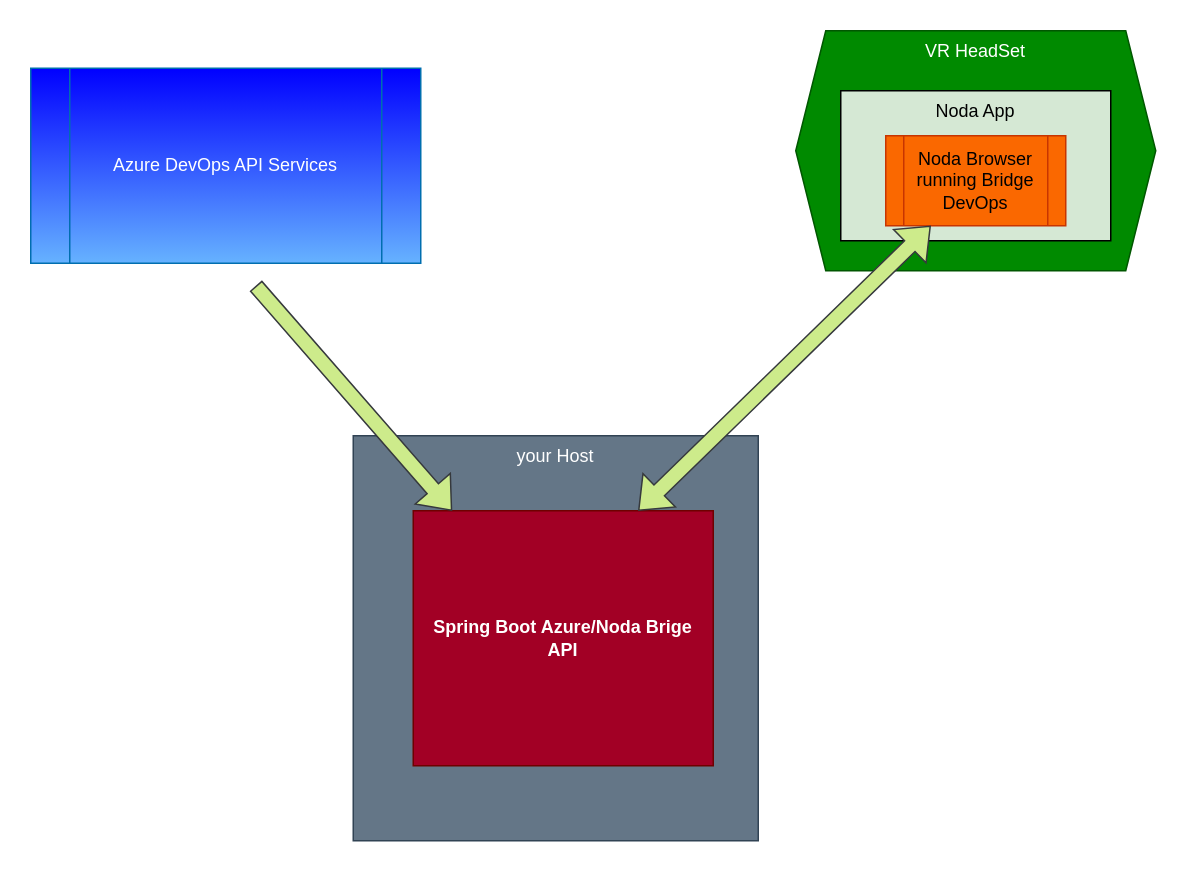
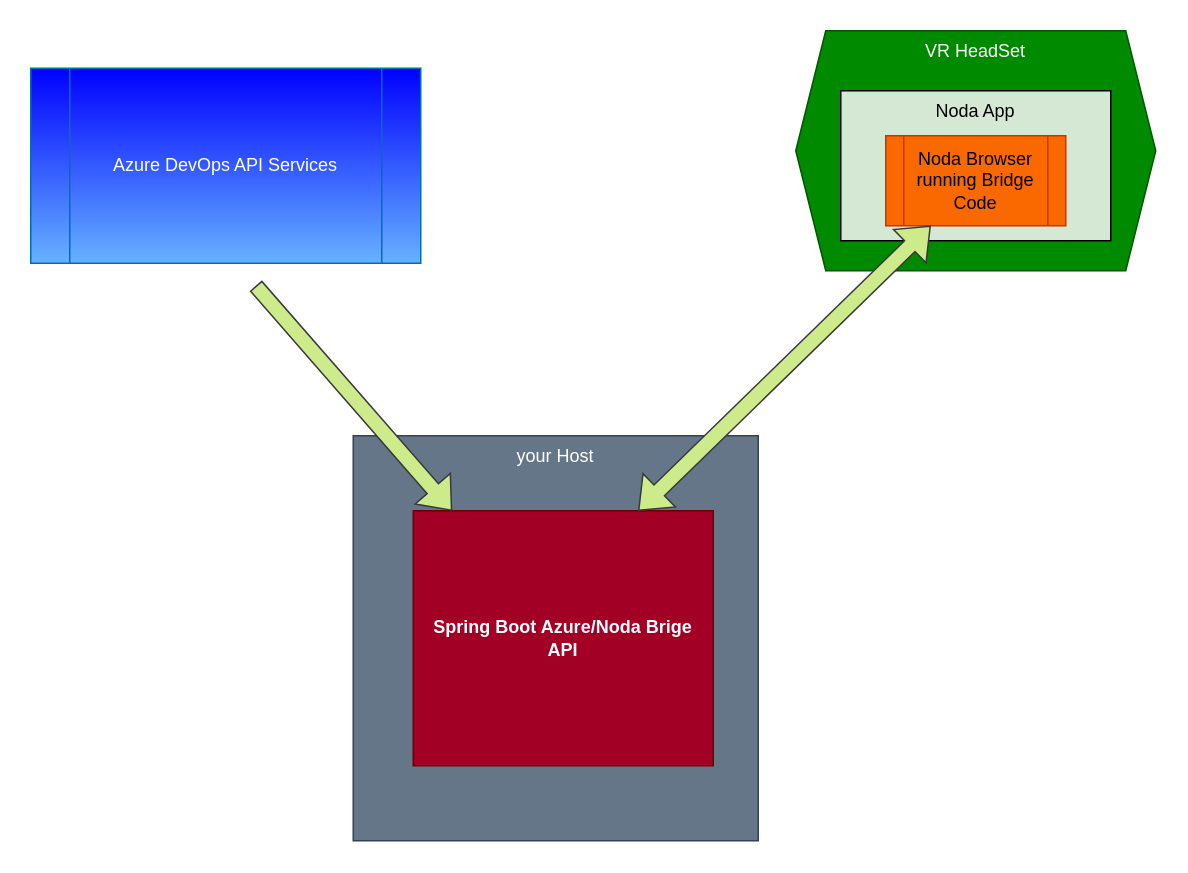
node "Noda Browser running Bridge DevOps": label "Noda Browser running Bridge DevOps" -> "Noda Browser running Bridge Code"
